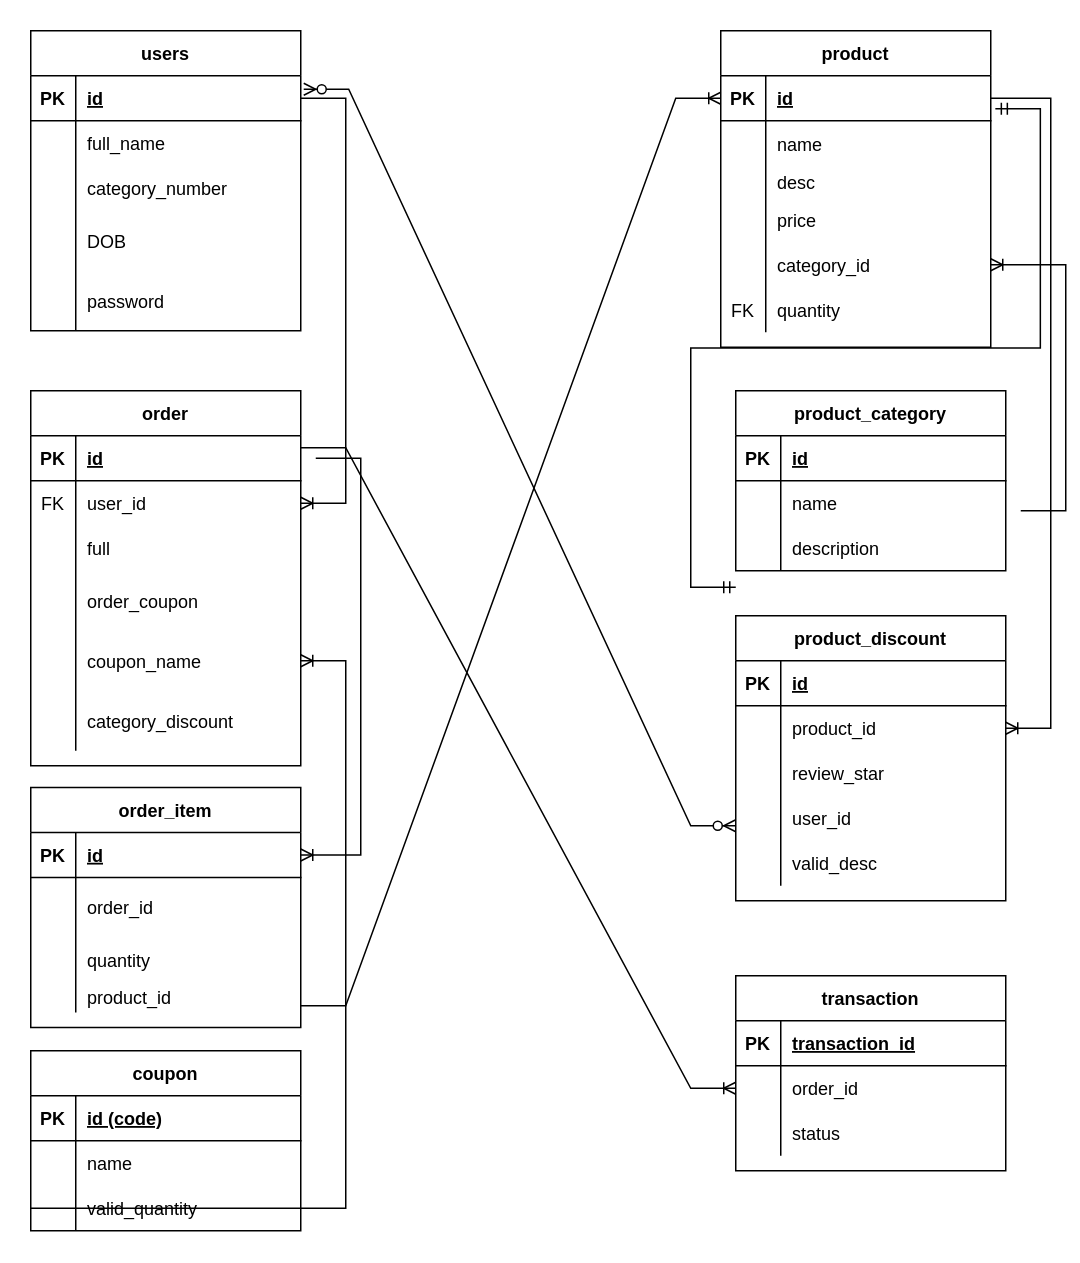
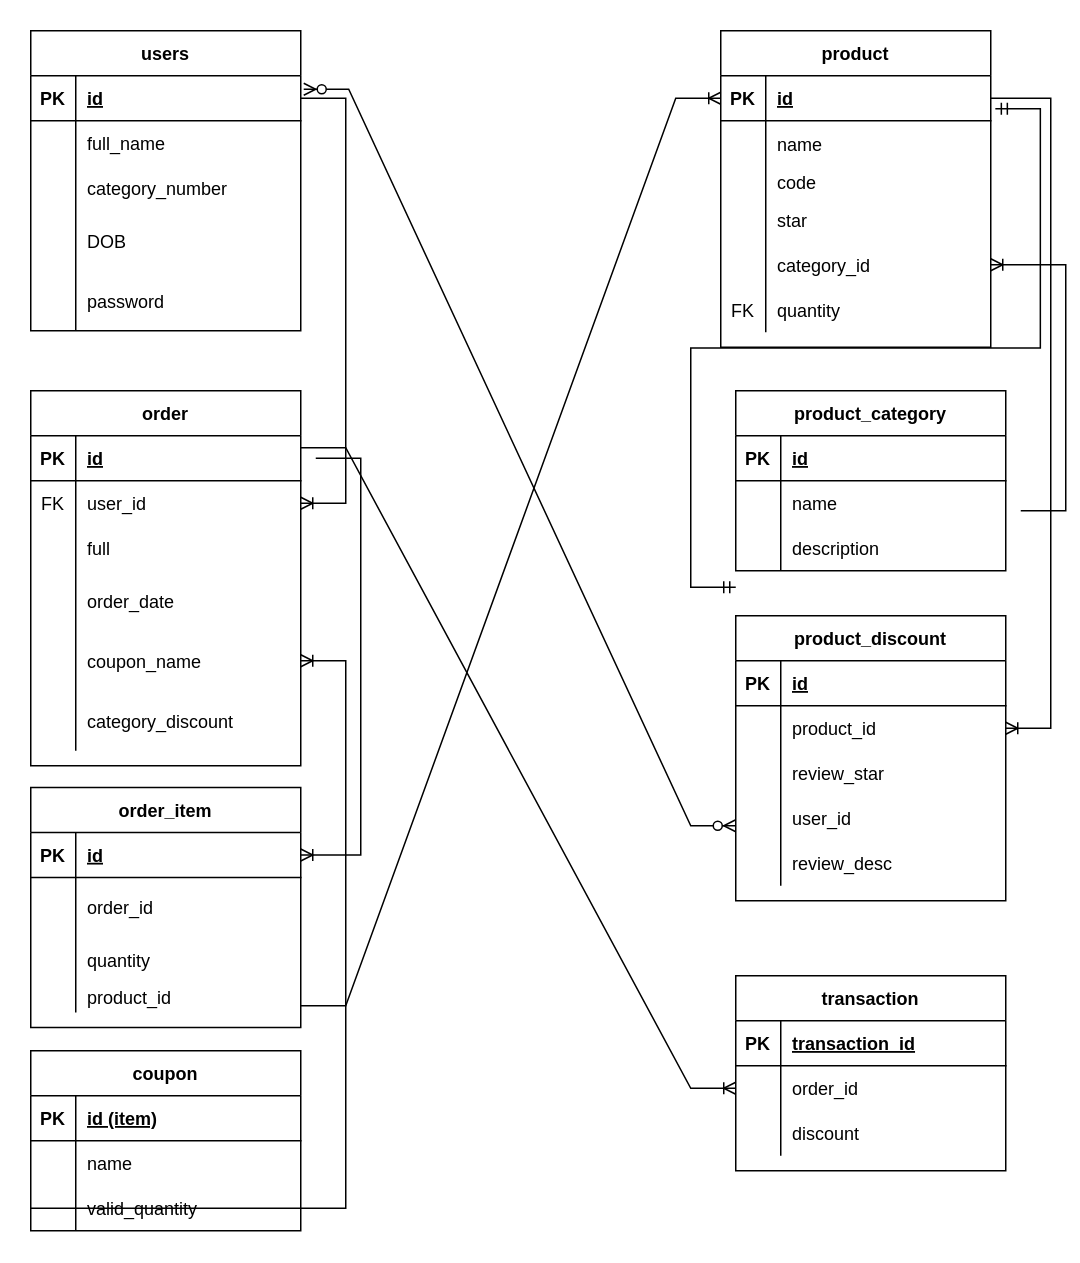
node "desc": label "desc" -> "code"
node "price": label "price" -> "star"
node "order_coupon": label "order_coupon" -> "order_date"
node "valid_desc": label "valid_desc" -> "review_desc"
node "id (code)": label "id (code)" -> "id (item)"
node "status": label "status" -> "discount"
